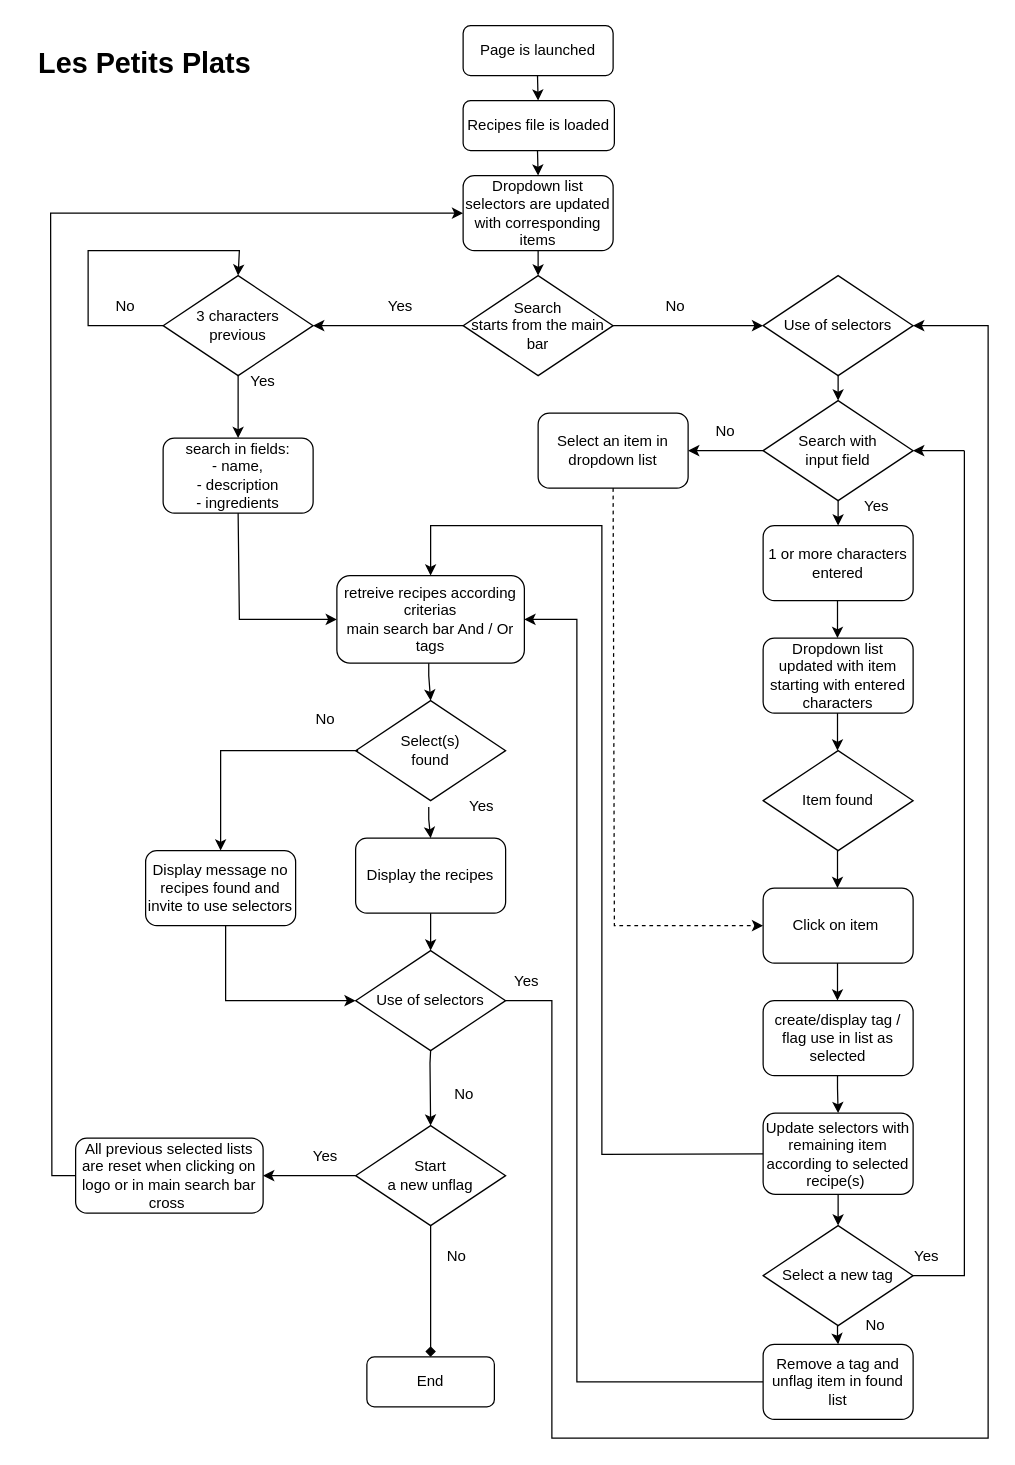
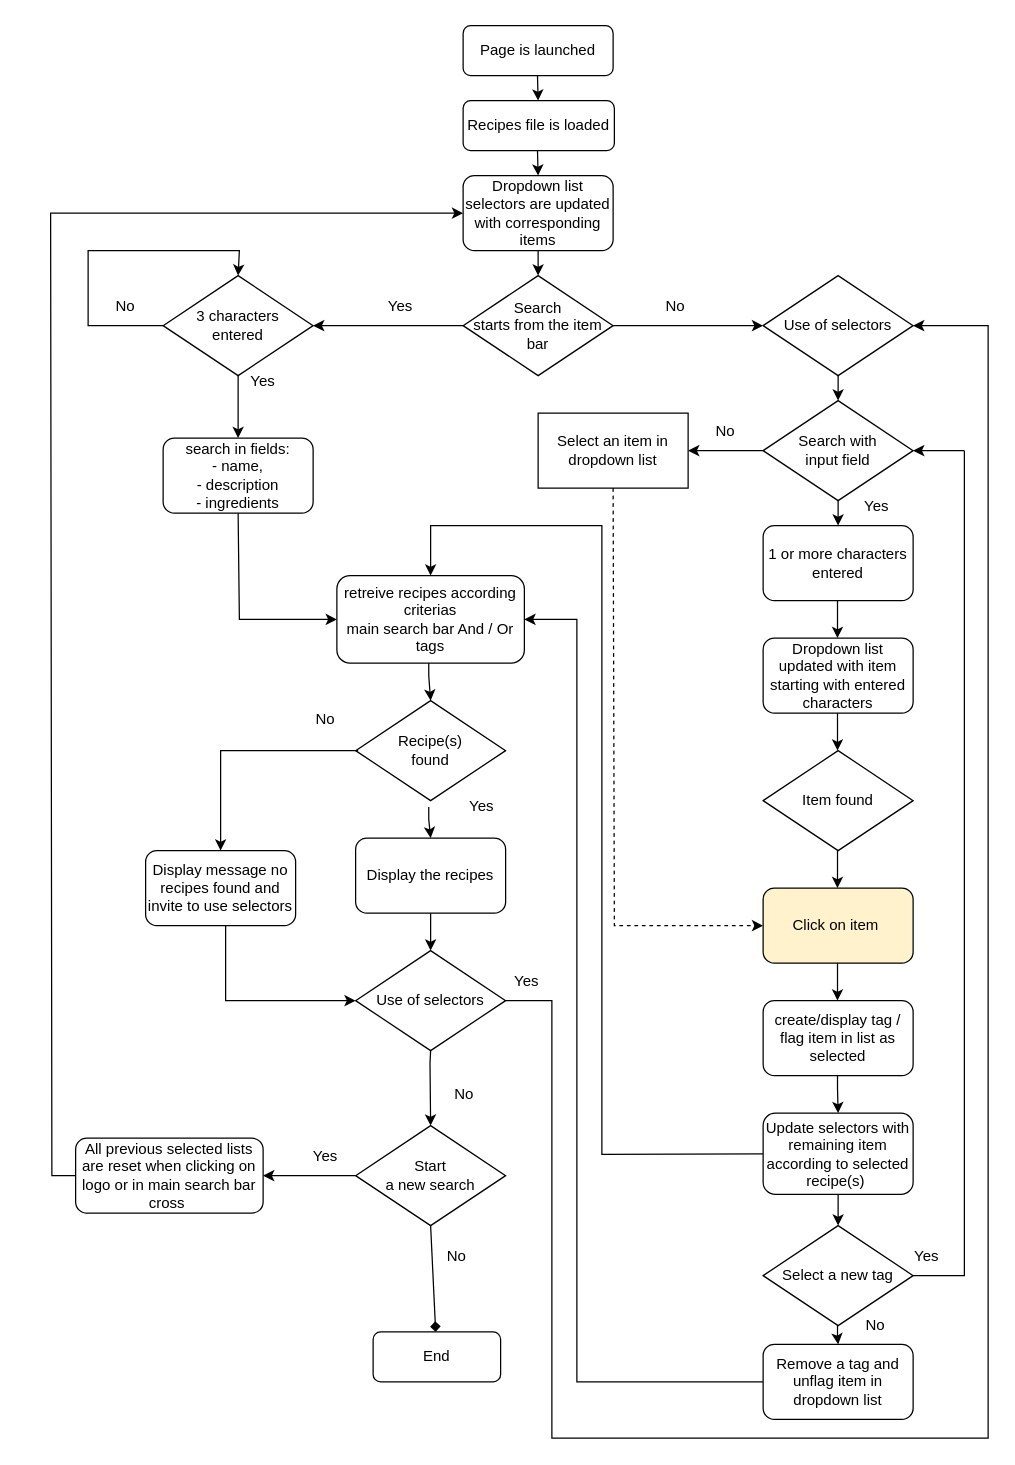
node "Les Petits Plats": removed
node "3 characters previous": label "3 characters previous" -> "3 characters entered"
node "Search starts from the main bar": label "Search starts from the main bar" -> "Search starts from the item bar"
node "Select an item in dropdown list": shape rounded rectangle -> rectangle
node "Select(s) found": label "Select(s) found" -> "Recipe(s) found"
node "Click on item": fillcolor #ffffff -> #fff2cc
node "create/display tag / flag use in list as selected": label "create/display tag / flag use in list as selected" -> "create/display tag / flag item in list as selected"
node "Start a new unflag": label "Start a new unflag" -> "Start a new search"
node "End": moved (431, 1382) -> (437, 1357)
node "Remove a tag and unflag item in found list": label "Remove a tag and unflag item in found list" -> "Remove a tag and unflag item in dropdown list"
